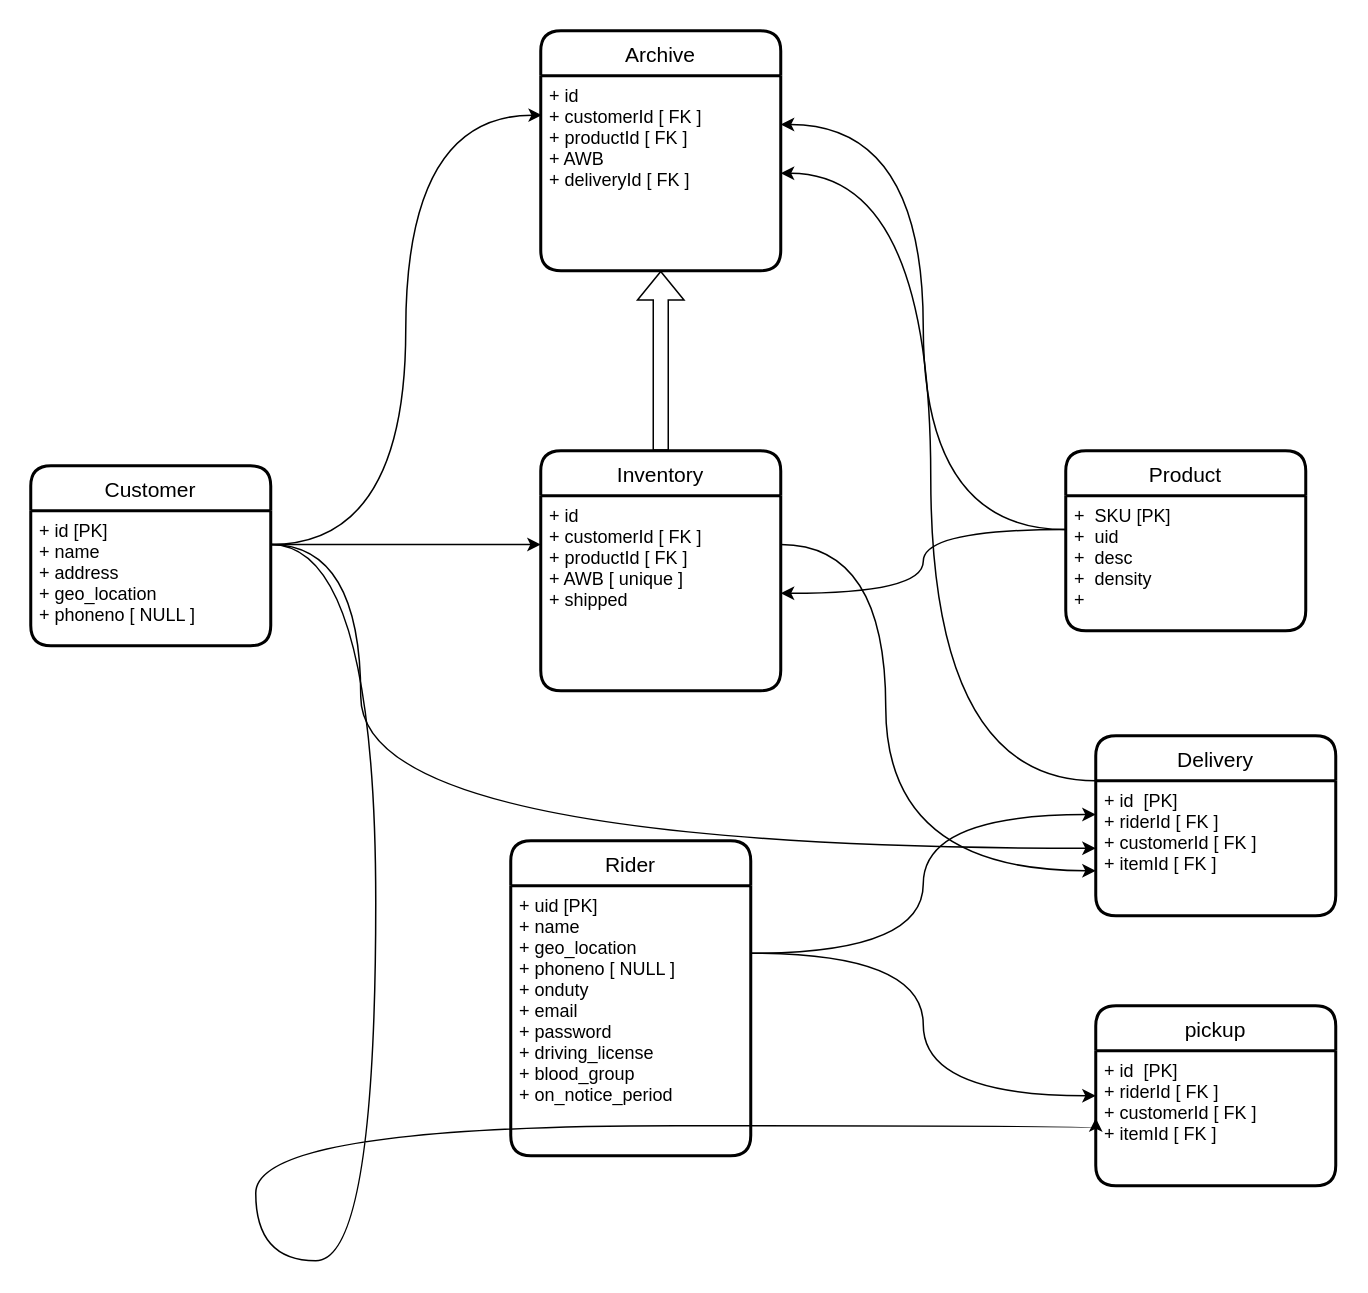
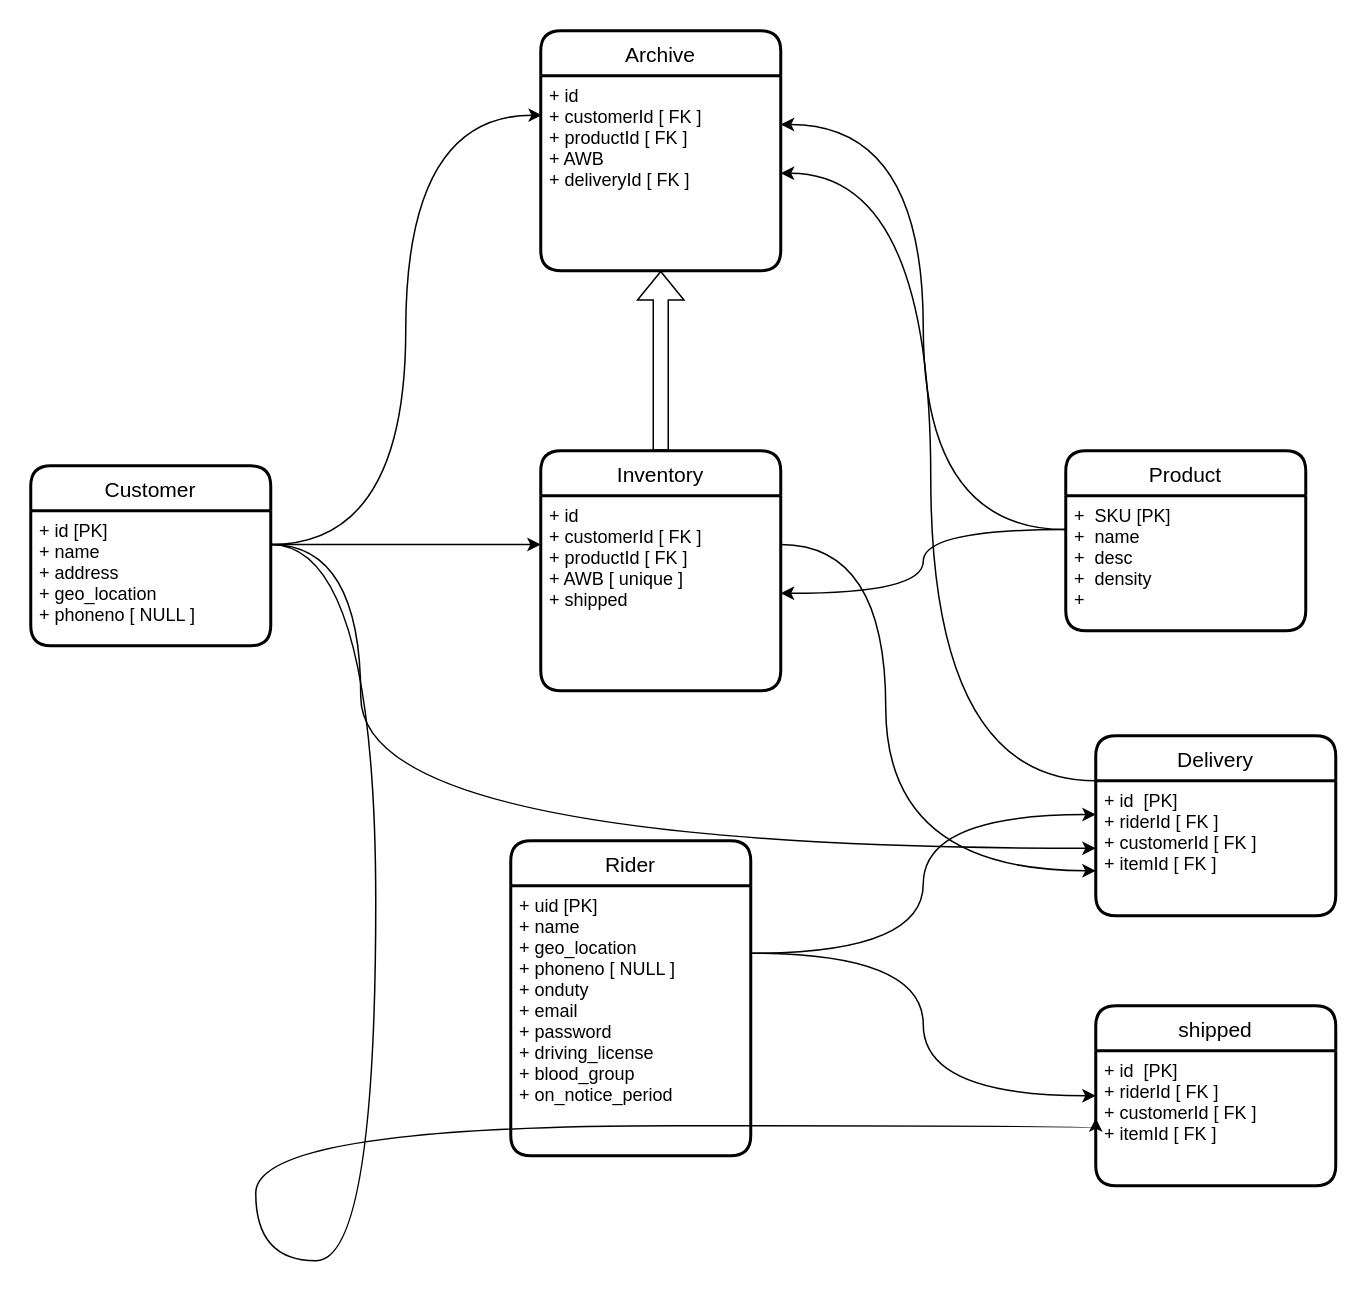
node "+ SKU [PK] + uid + desc + density +": label "+ SKU [PK] + uid + desc + density +" -> "+ SKU [PK] + name + desc + density +"
node "pickup": label "pickup" -> "shipped"
